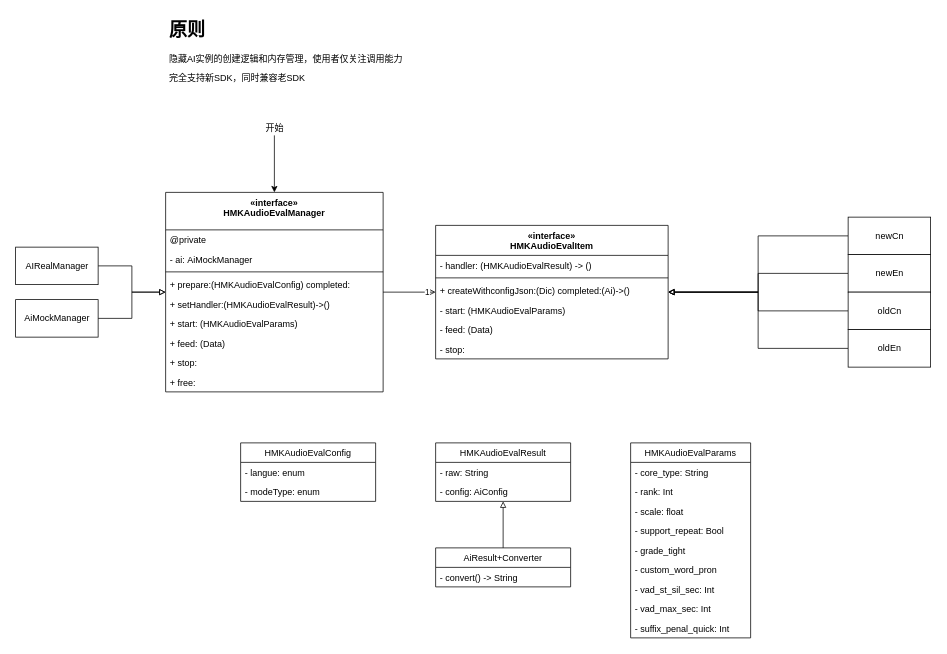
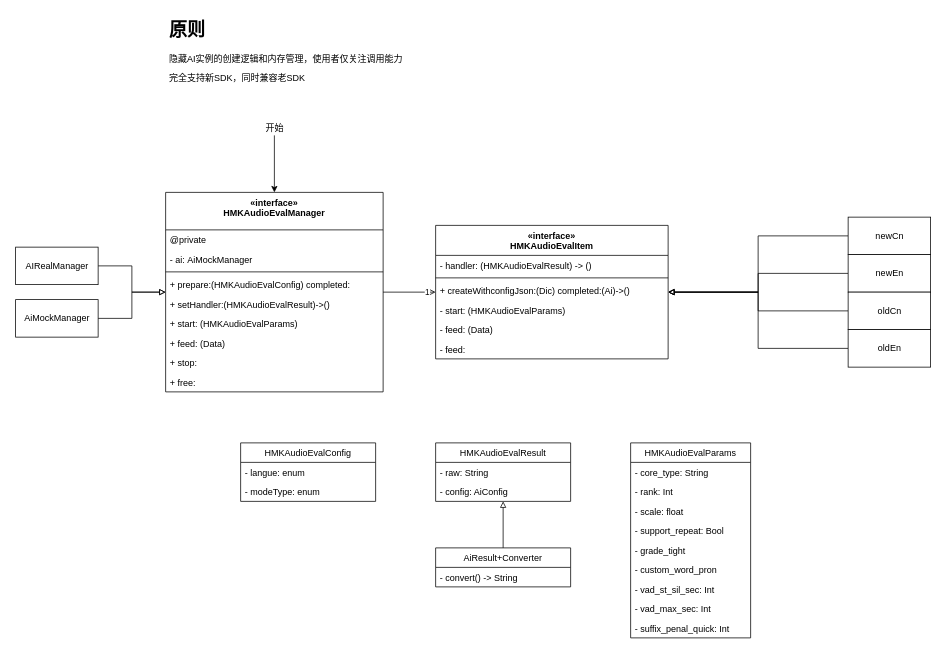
node "- stop:": label "- stop:" -> "- feed:"
